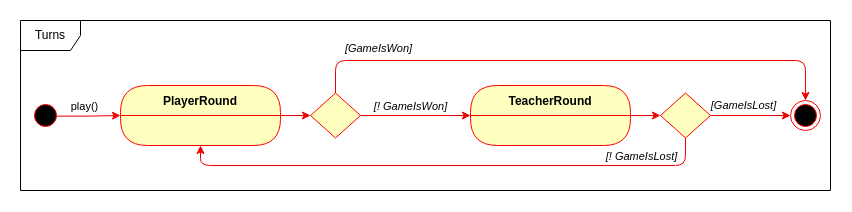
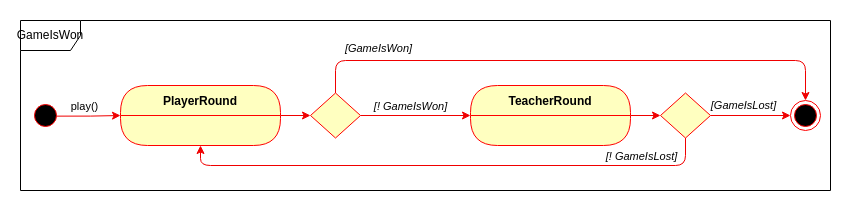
node "Turns": label "Turns" -> "GameIsWon"
